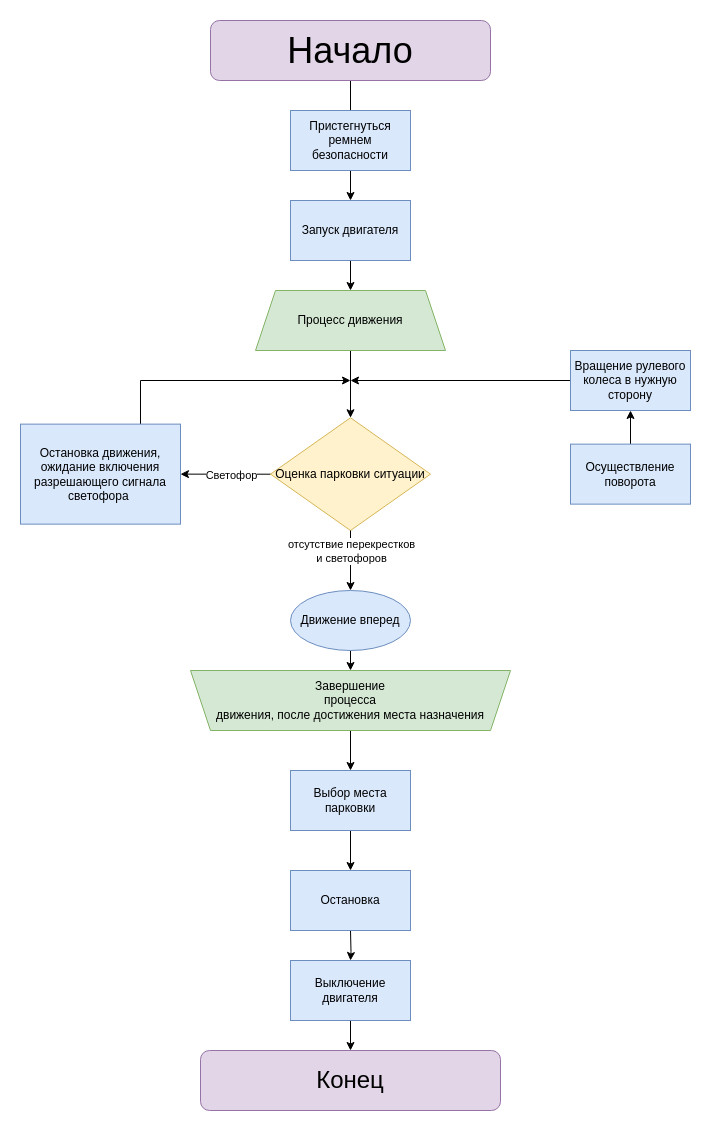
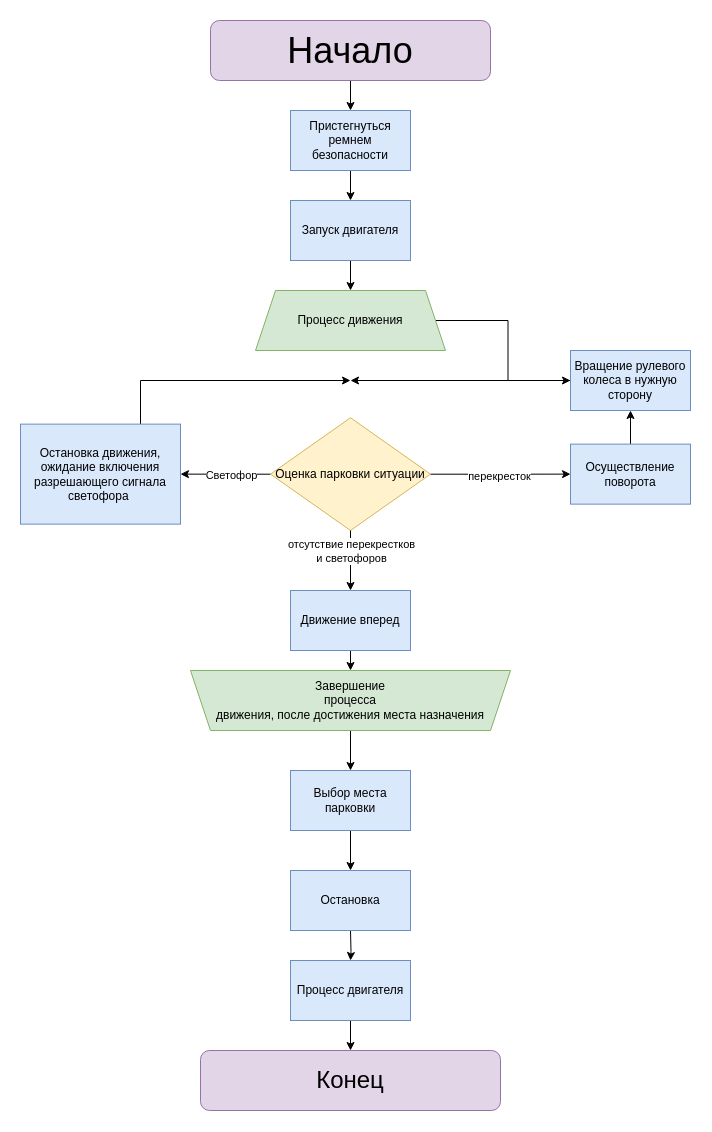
edge "Начало" -- "Пристегнуться ремнем безопасности": arrowhead none -> classic
edge "Процесс дивжения" -> "Оценка парковки ситуации": now "Процесс дивжения" -> "Вращение рулевого колеса в нужную сторону"
edge "Оценка парковки ситуации" -> "Осуществление поворота": added, label "перекресток"
node "Движение вперед": shape ellipse -> rectangle
node "Выключение двигателя": label "Выключение двигателя" -> "Процесс двигателя"
